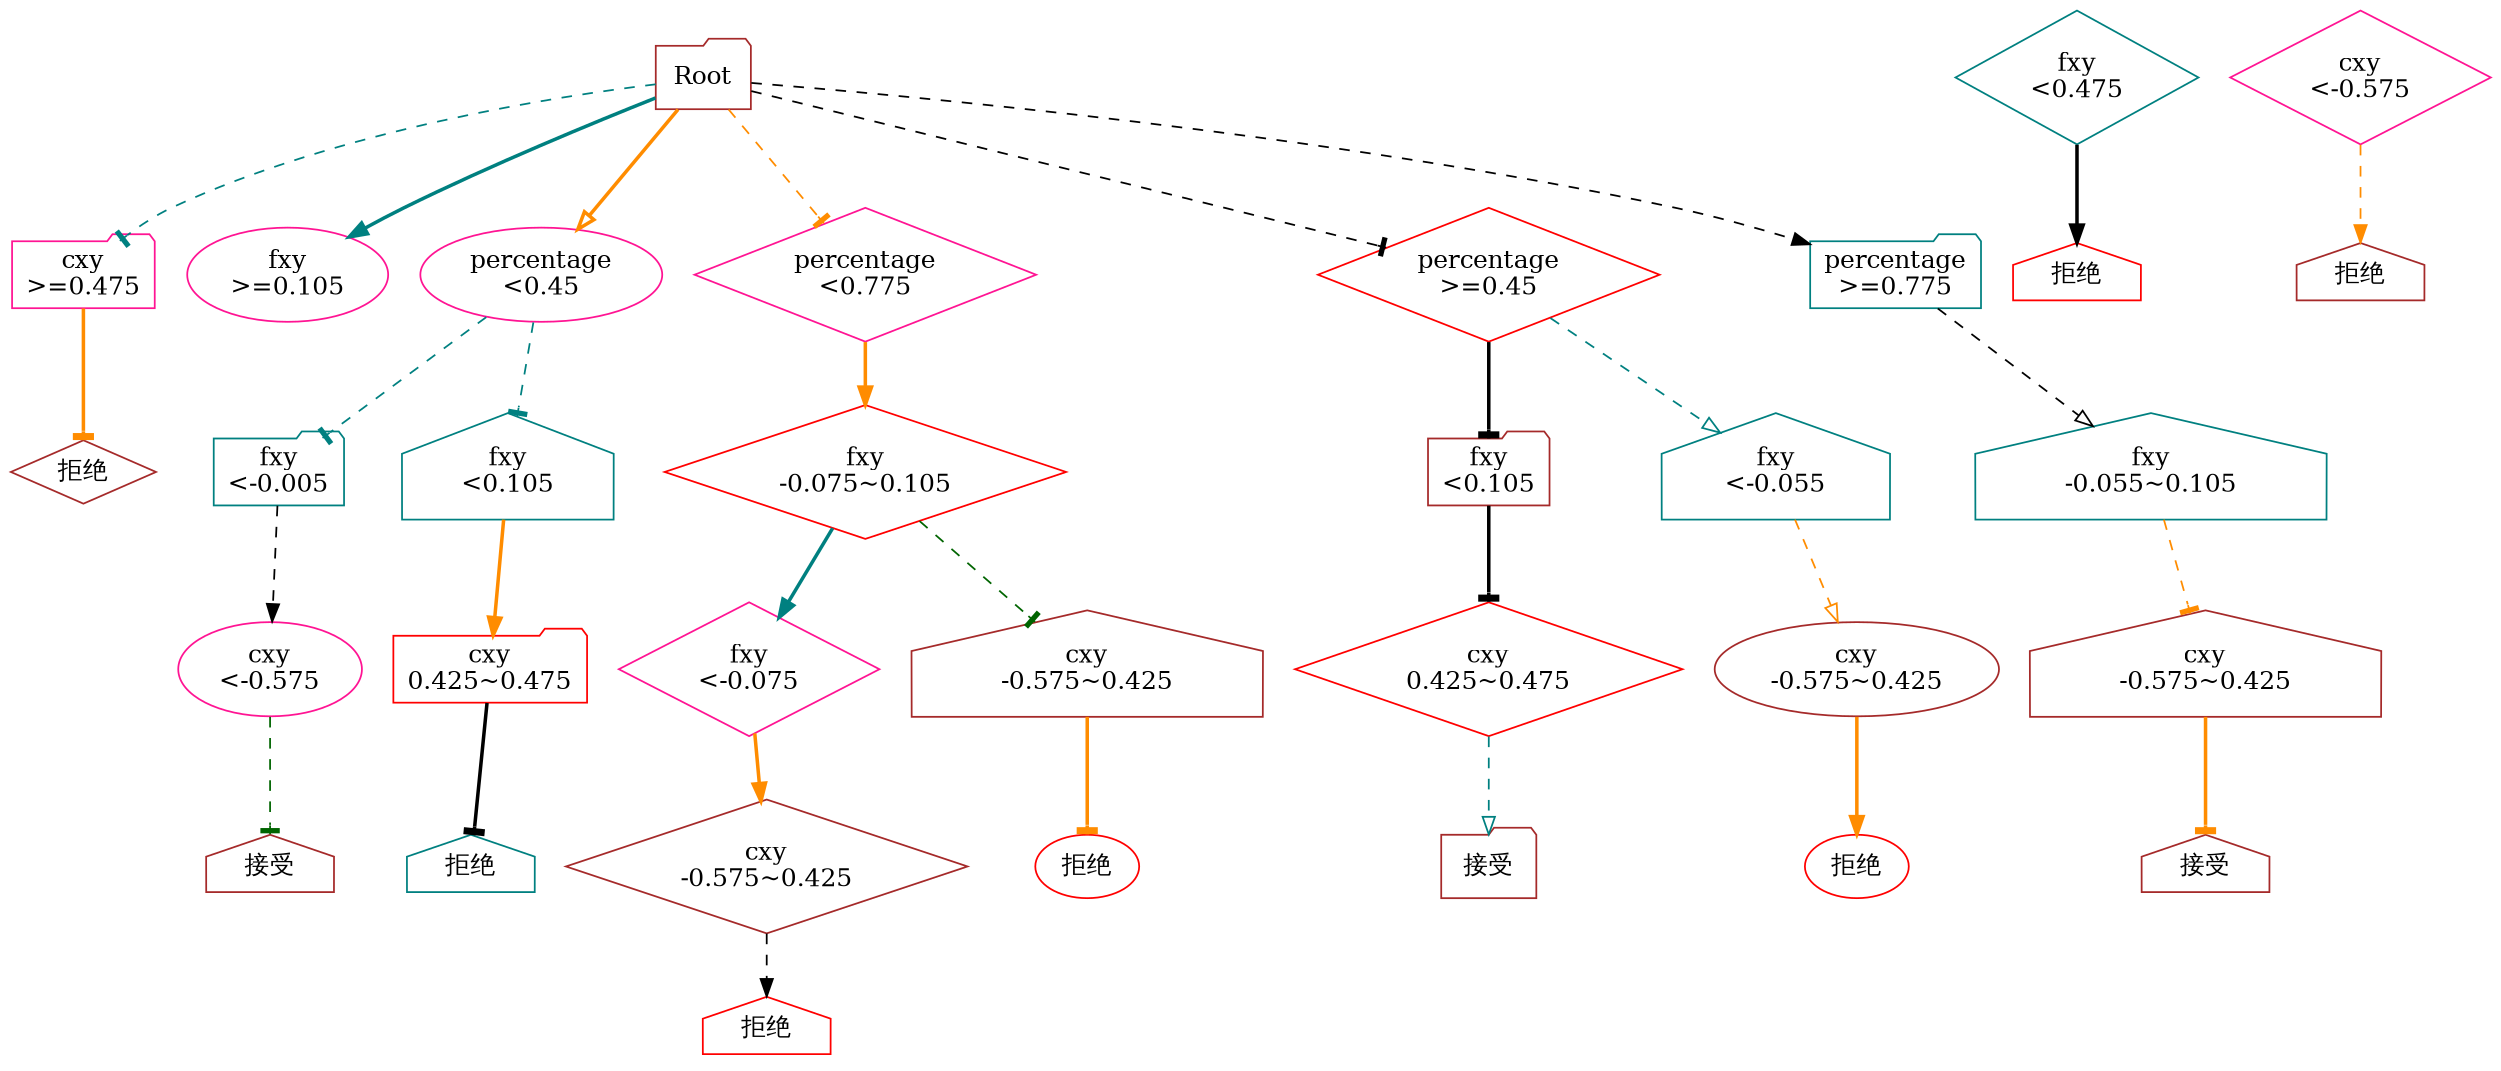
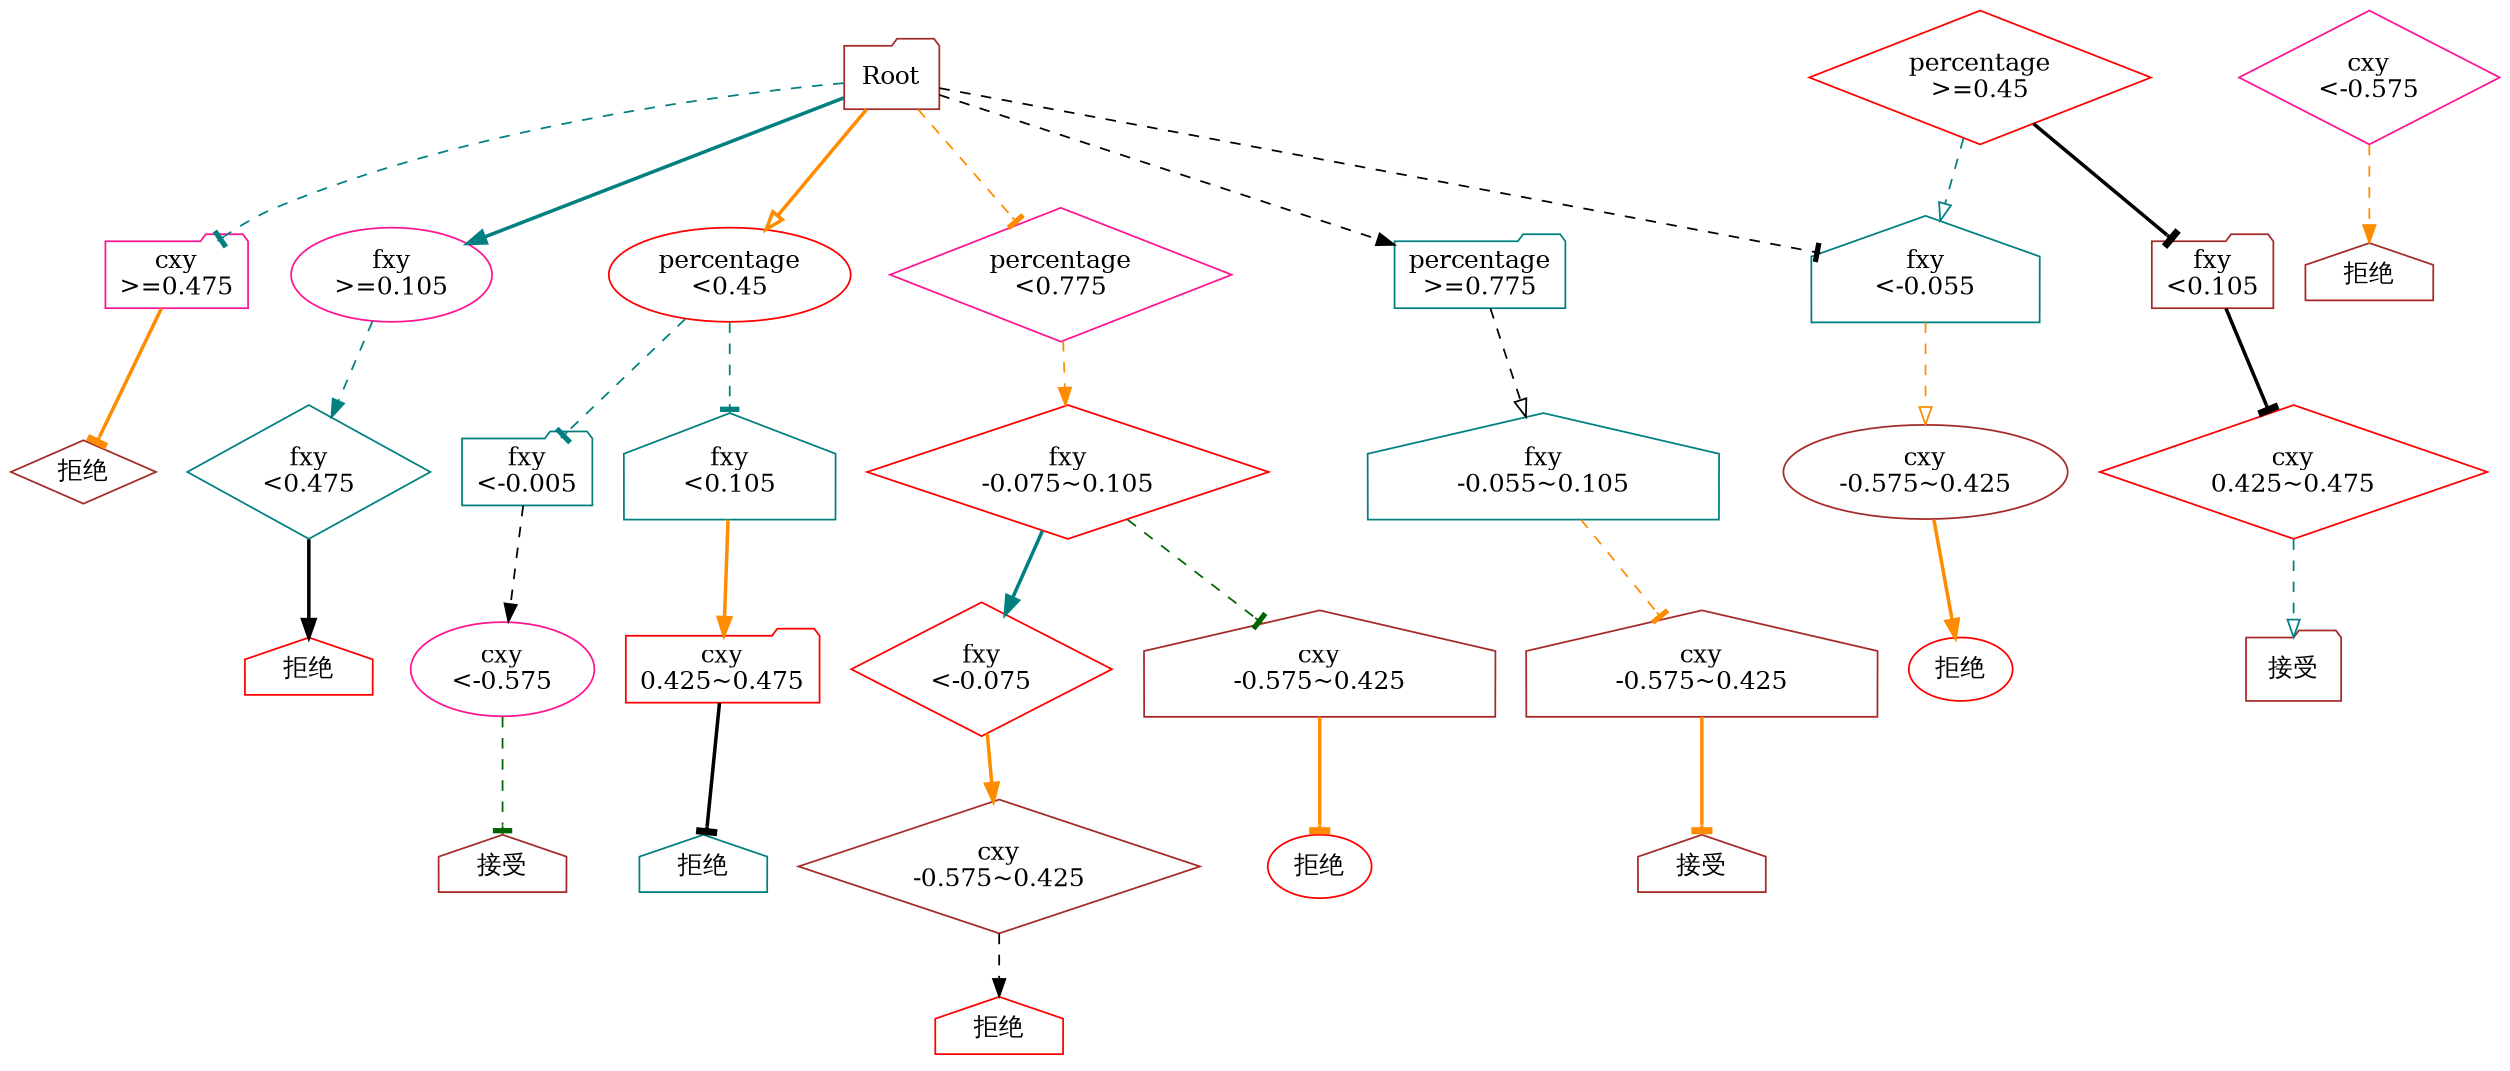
edge "Root" -> "percentage >=0.45": now "Root" -> "fxy <-0.055"
node "percentage <0.45": color deeppink -> red
edge "fxy >=0.105" -> "fxy <0.475": added
edge "percentage <0.775" -> "fxy -0.075~0.105": style bold -> dashed
node "fxy <-0.075": color deeppink -> red
